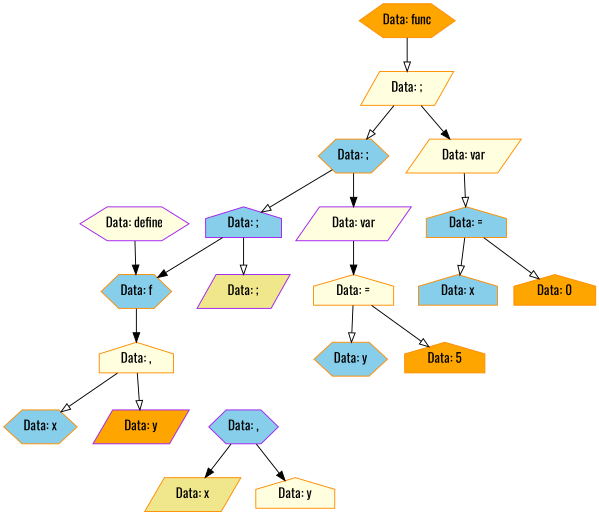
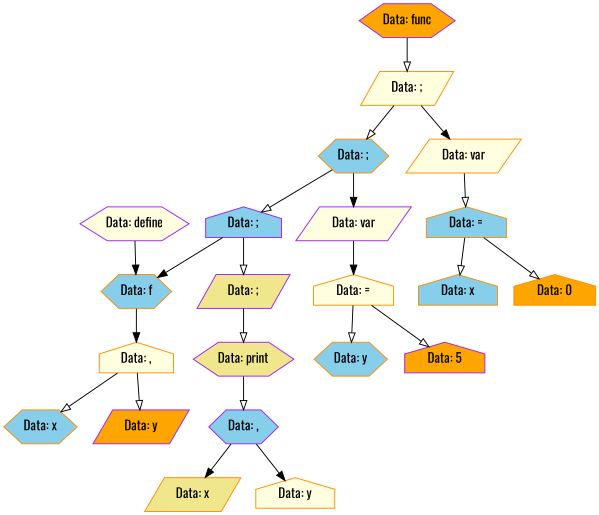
node "Data: func": color darkorange -> purple
node "Data: print": added
node "Data: 5": color darkorange -> purple
